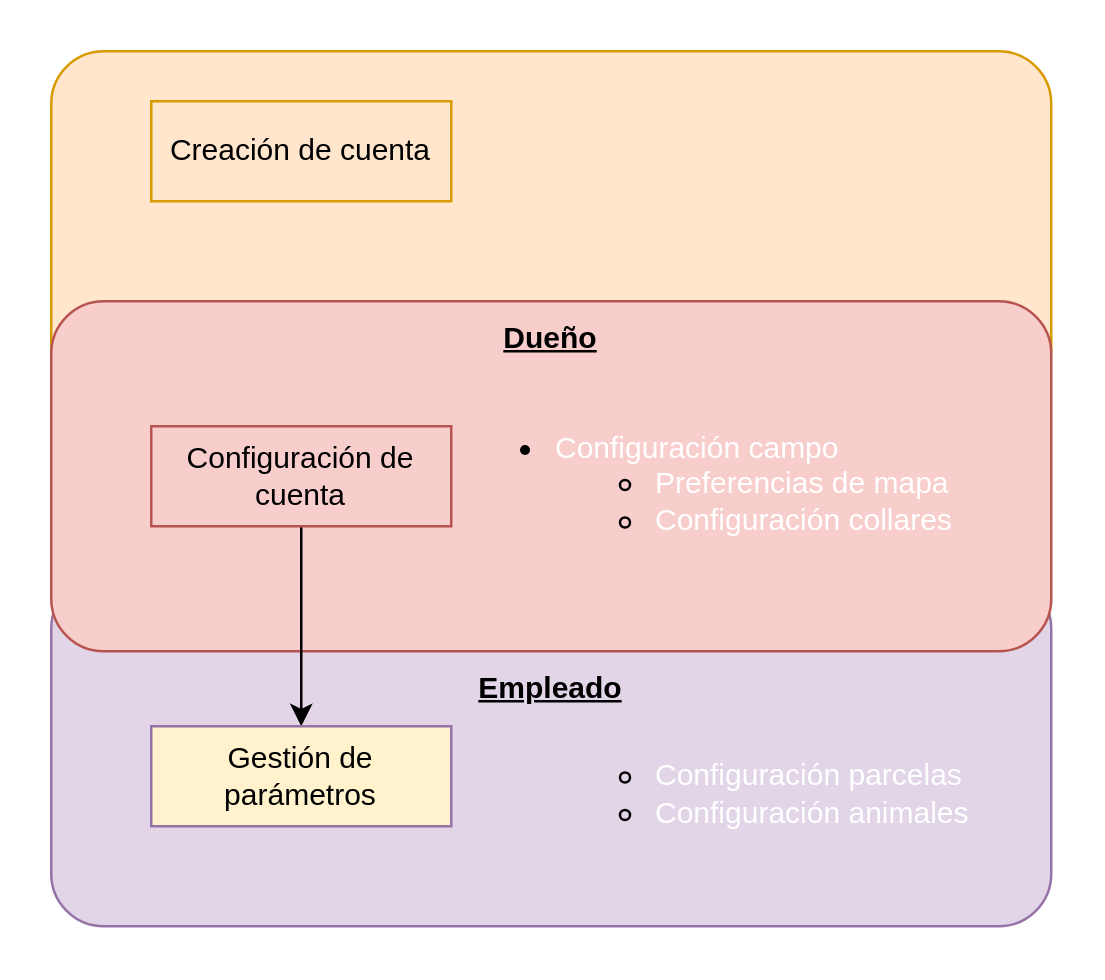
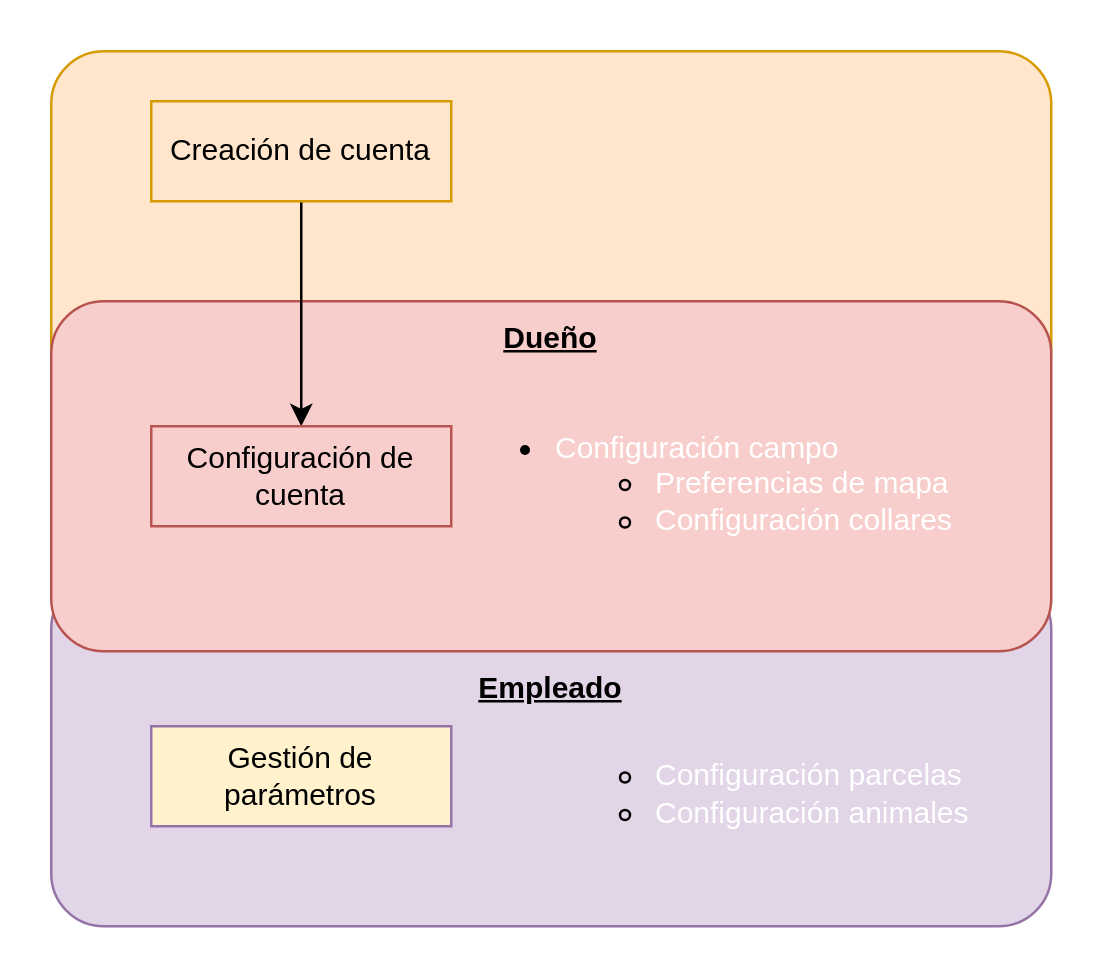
edge "Creación de cuenta" -> "Configuración de cuenta": added
edge "Configuración de cuenta" -> "Gestión de parámetros": removed
